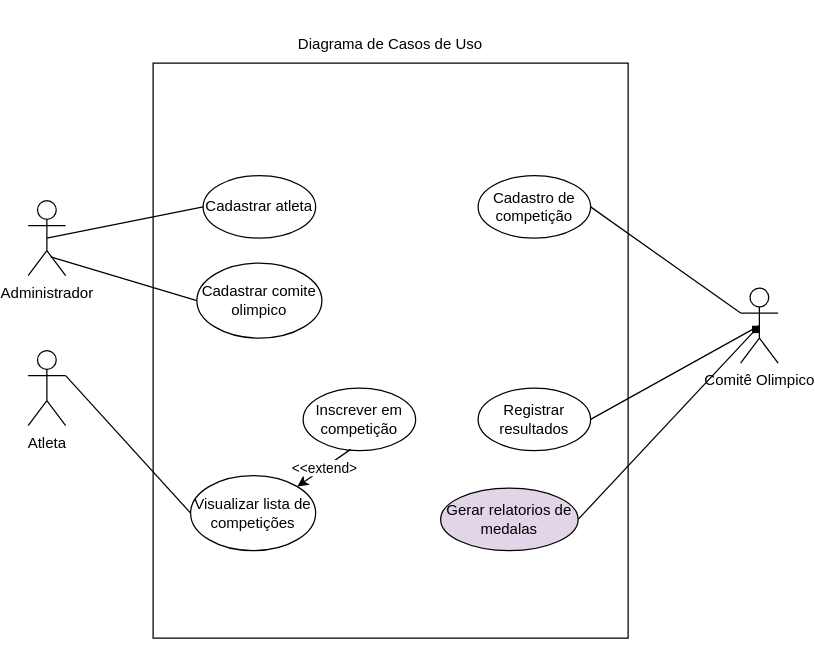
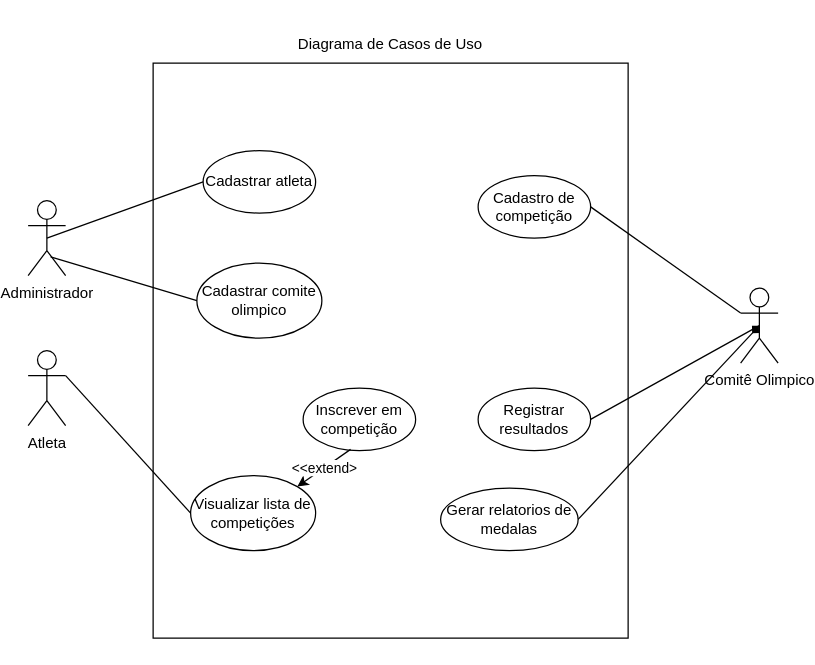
node "Cadastrar atleta": moved (259, 207) -> (259, 182)
node "Gerar relatorios de medalas": fillcolor #e1d5e7 -> #ffffff
